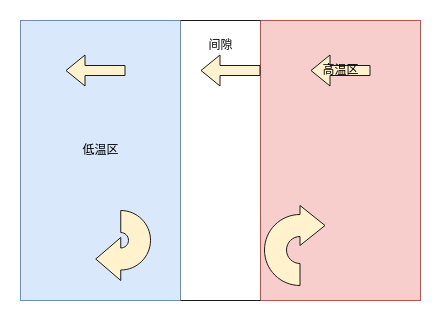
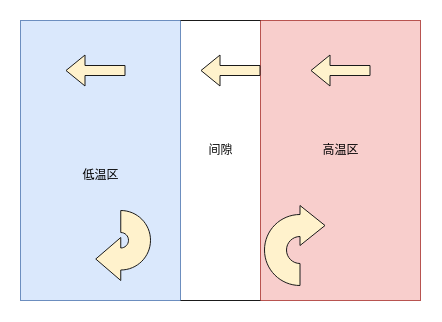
node "间隙": moved (221, 46) -> (221, 151)
node "高温区": moved (341, 71) -> (341, 151)
node "低温区": moved (101, 151) -> (101, 176)
